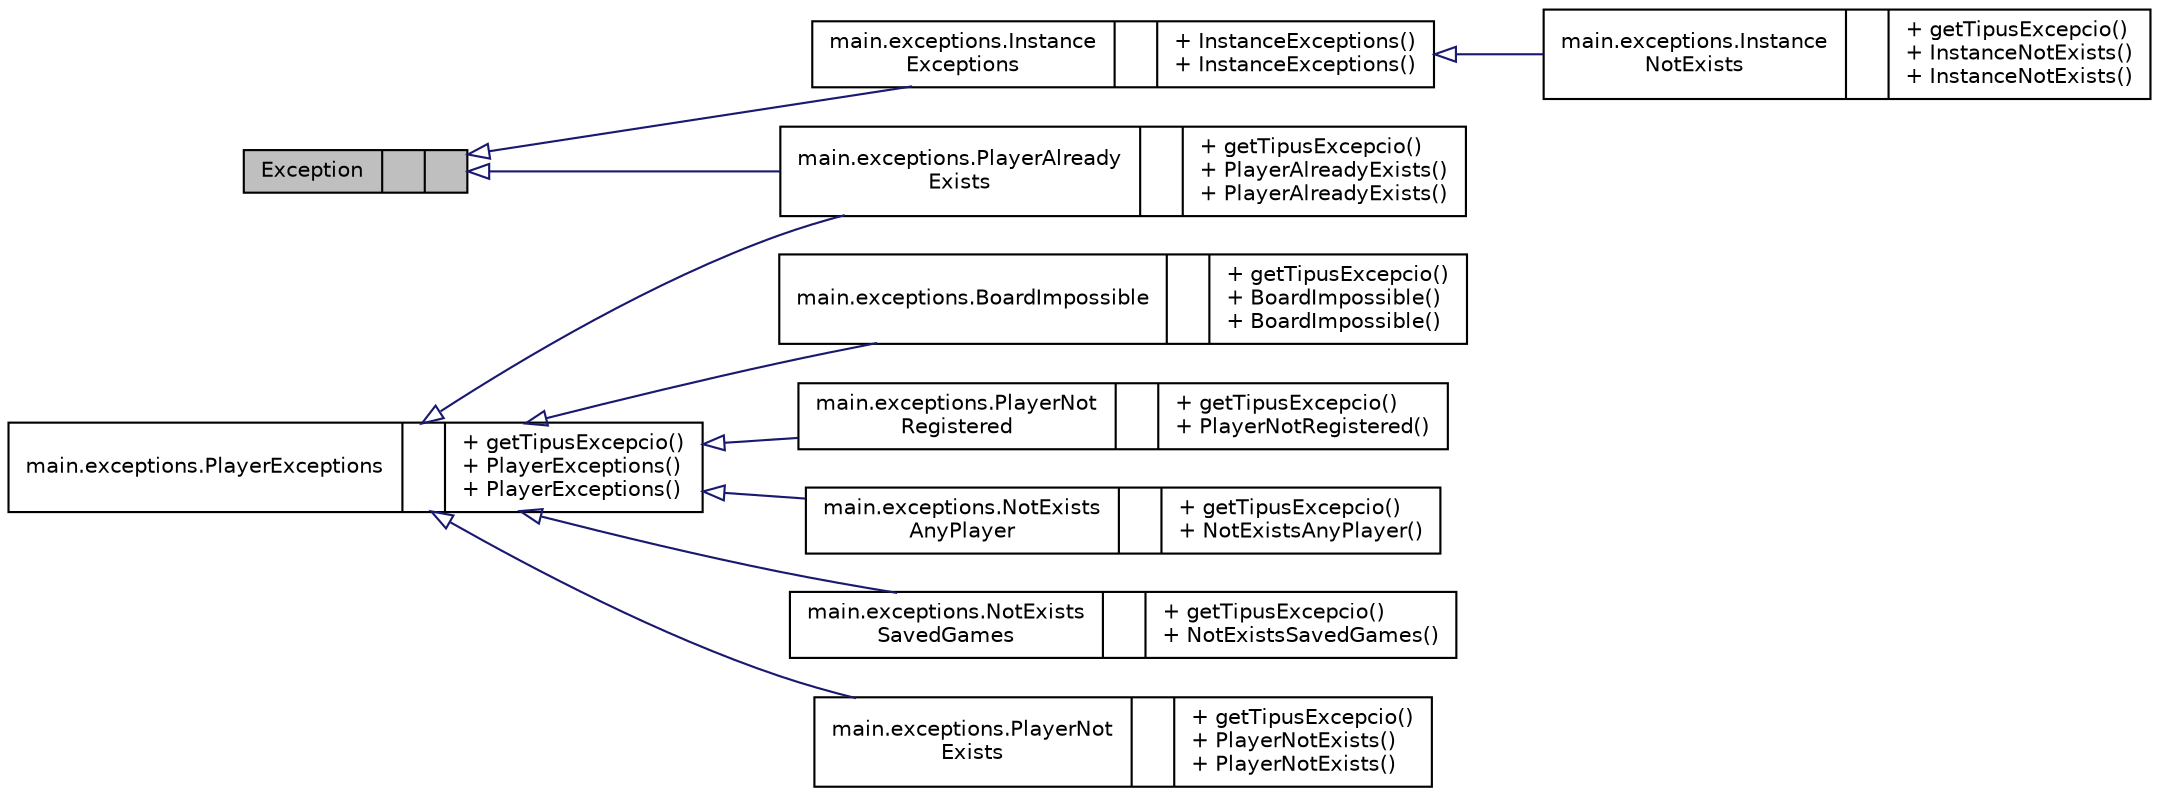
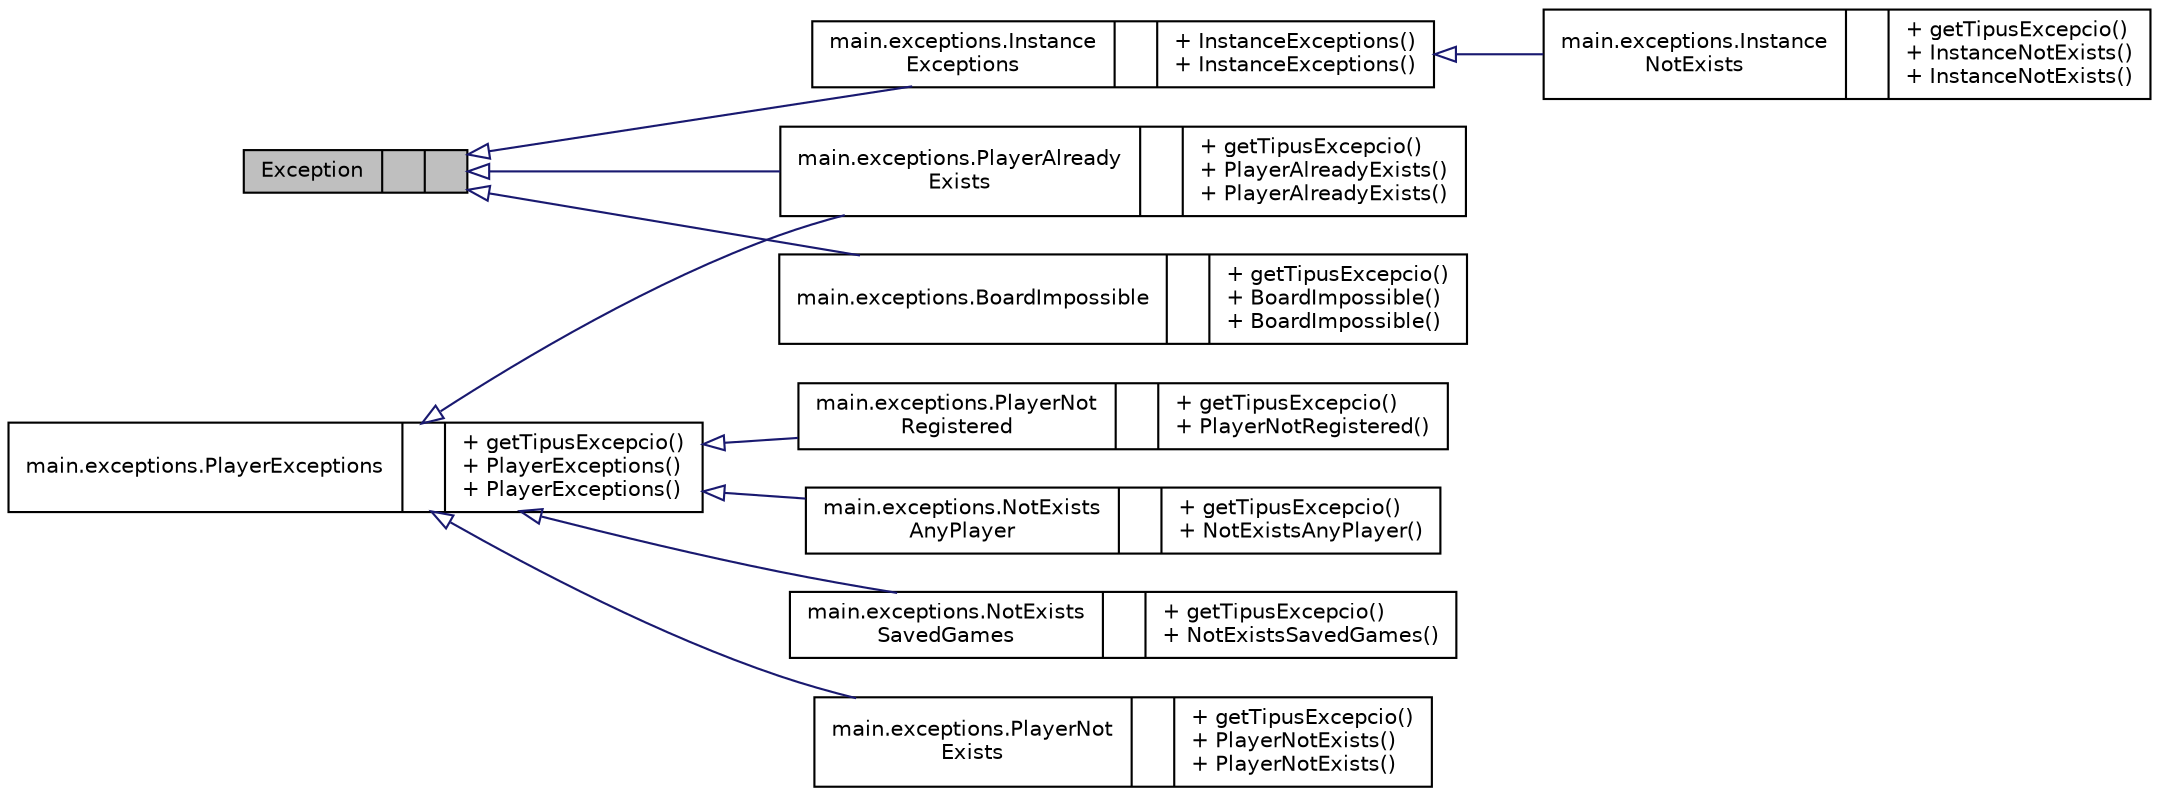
edge "main.exceptions.BoardImpossible" -> "main.exceptions.PlayerExceptions": now "main.exceptions.BoardImpossible" -> "Exception"
